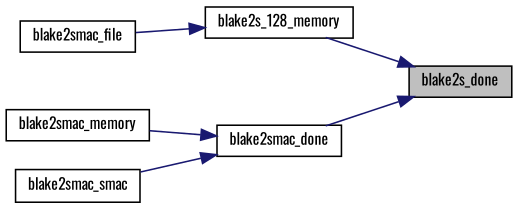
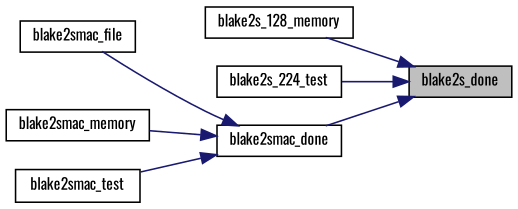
edge "blake2smac_file" -> "blake2s_128_memory": now "blake2smac_file" -> "blake2smac_done"
node "blake2s_224_test": added
node "blake2smac_smac": label "blake2smac_smac" -> "blake2smac_test"
